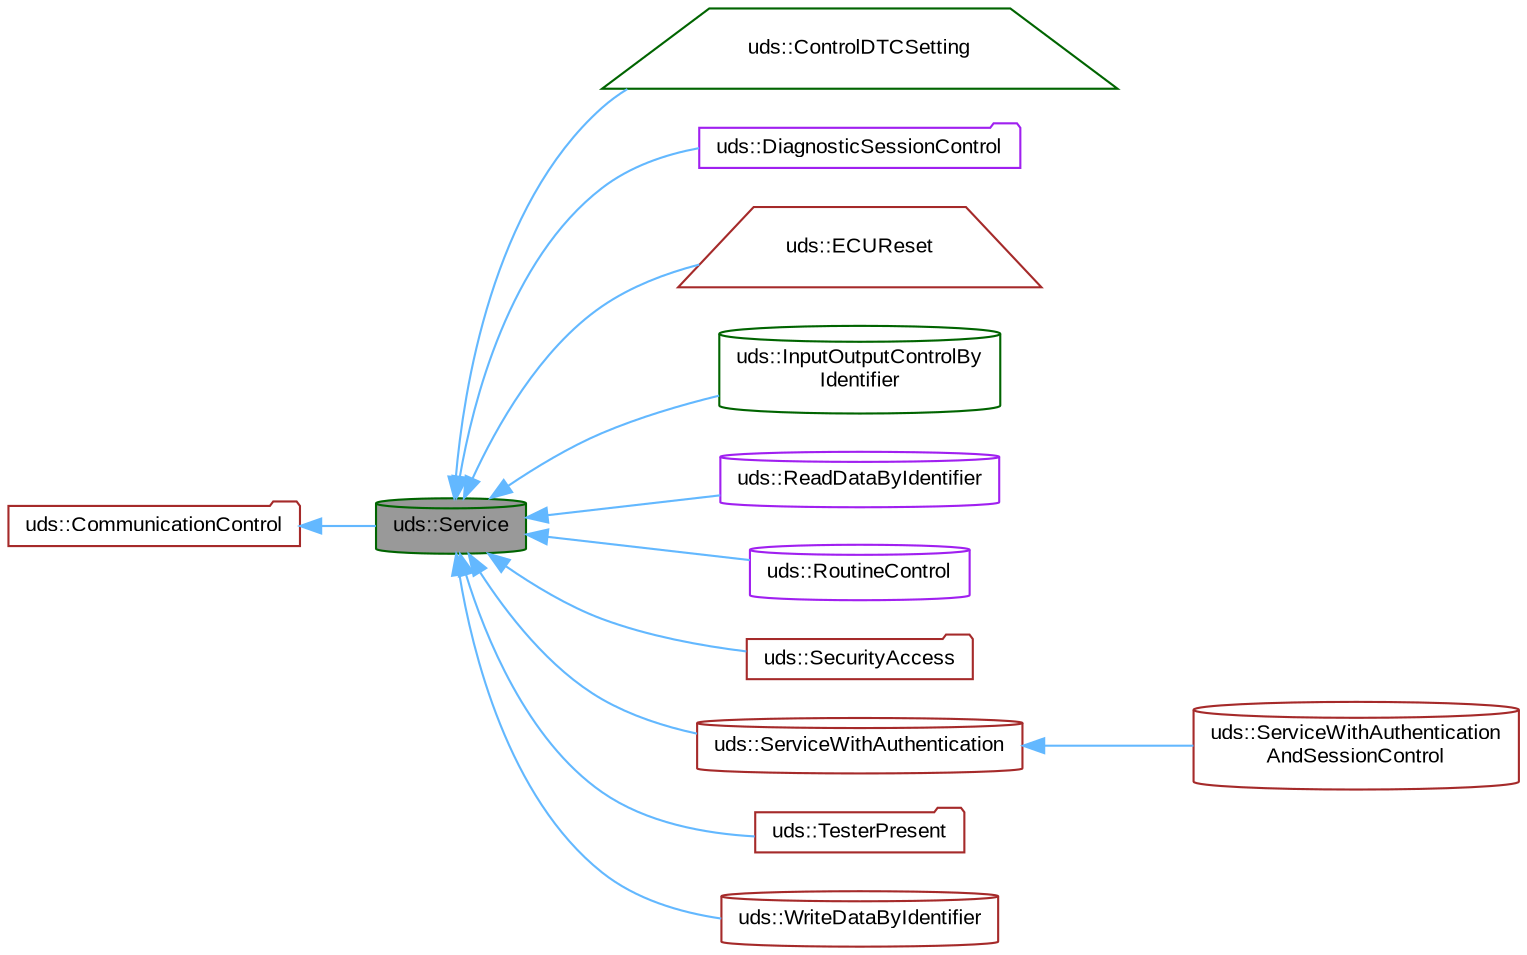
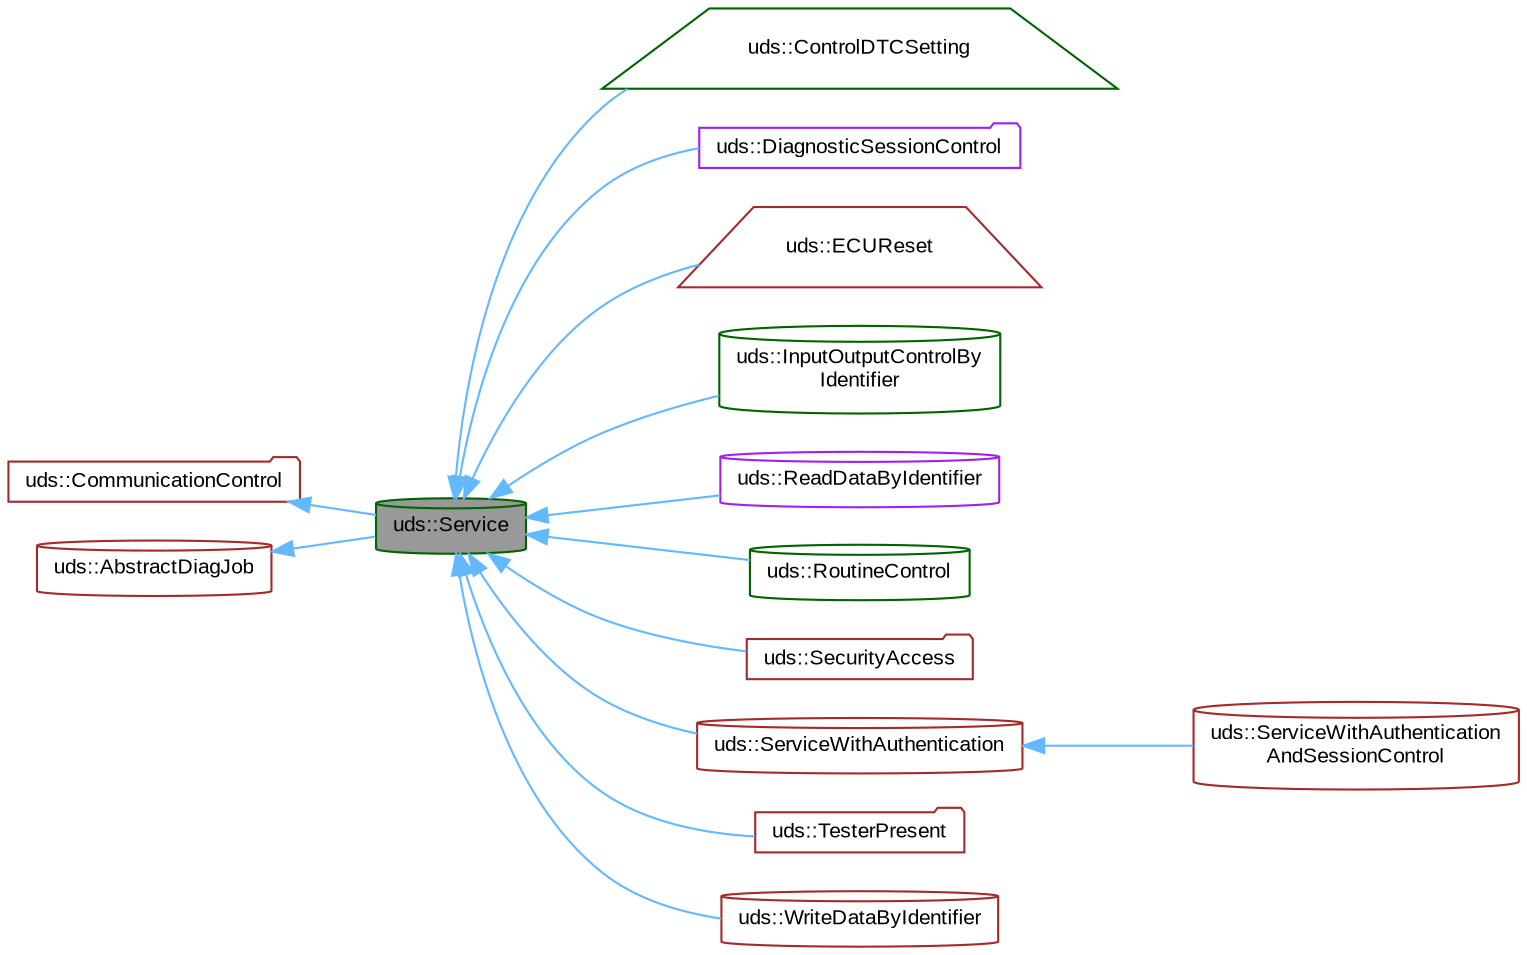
node "uds::AbstractDiagJob": added
node "uds::RoutineControl": color purple -> darkgreen
